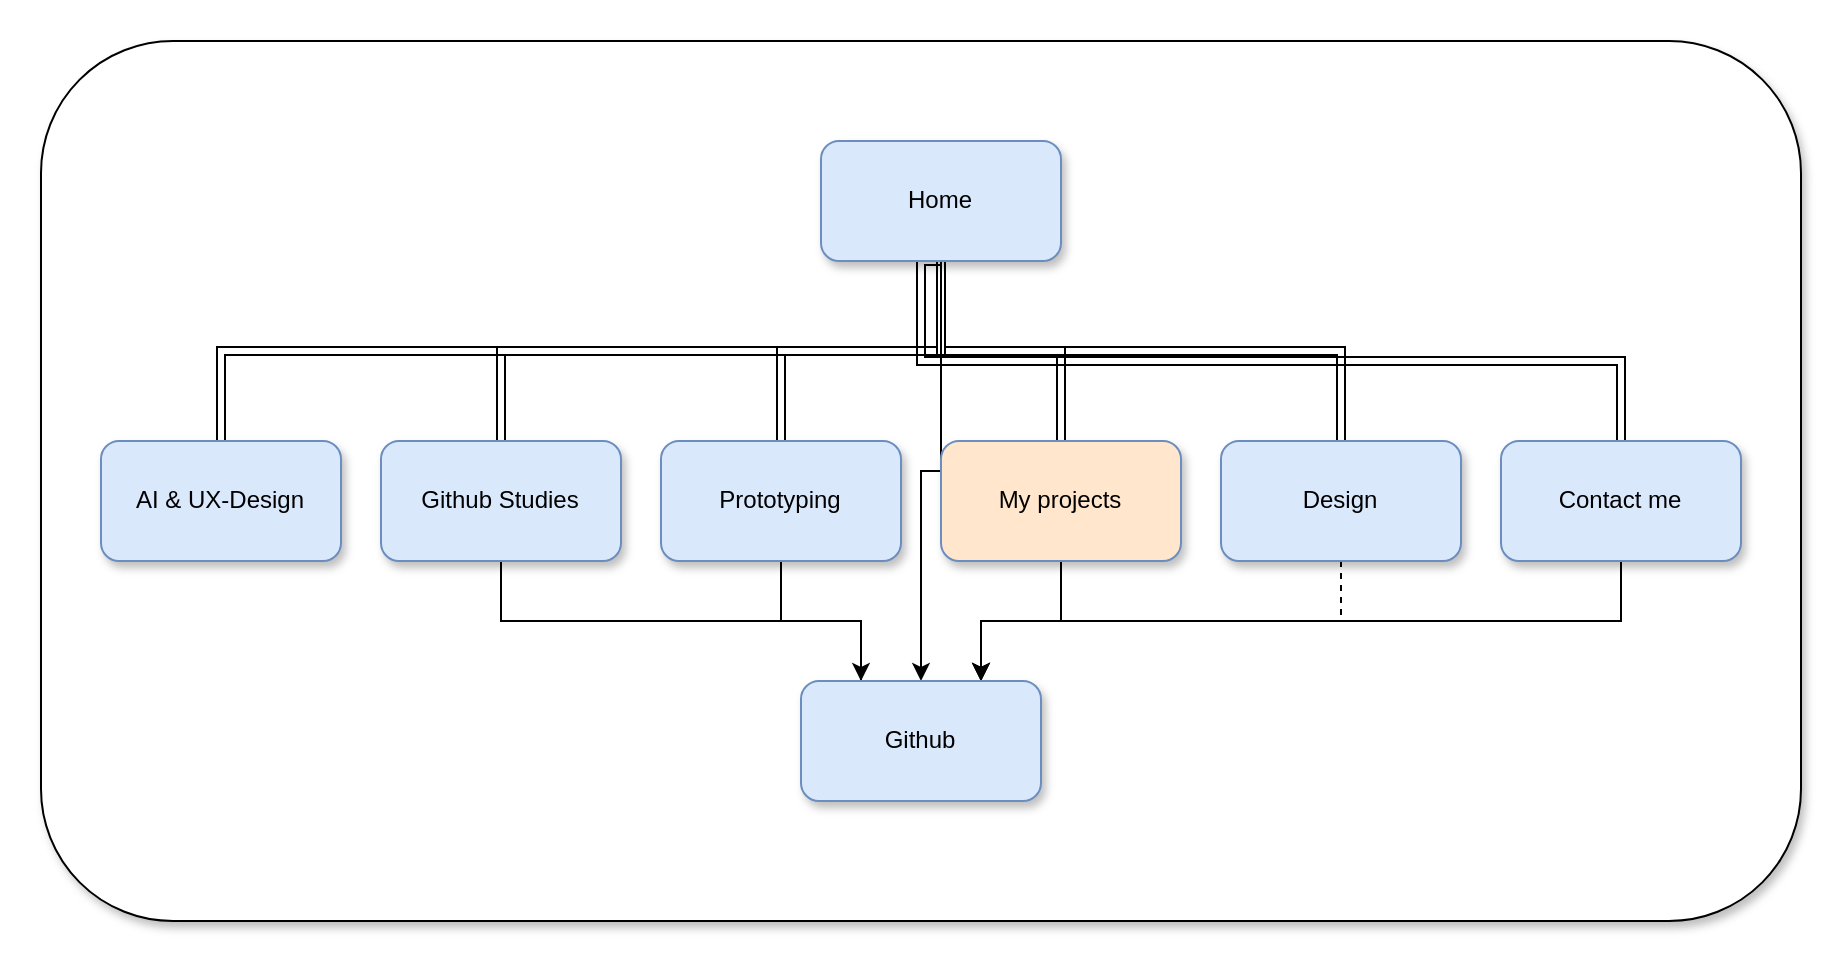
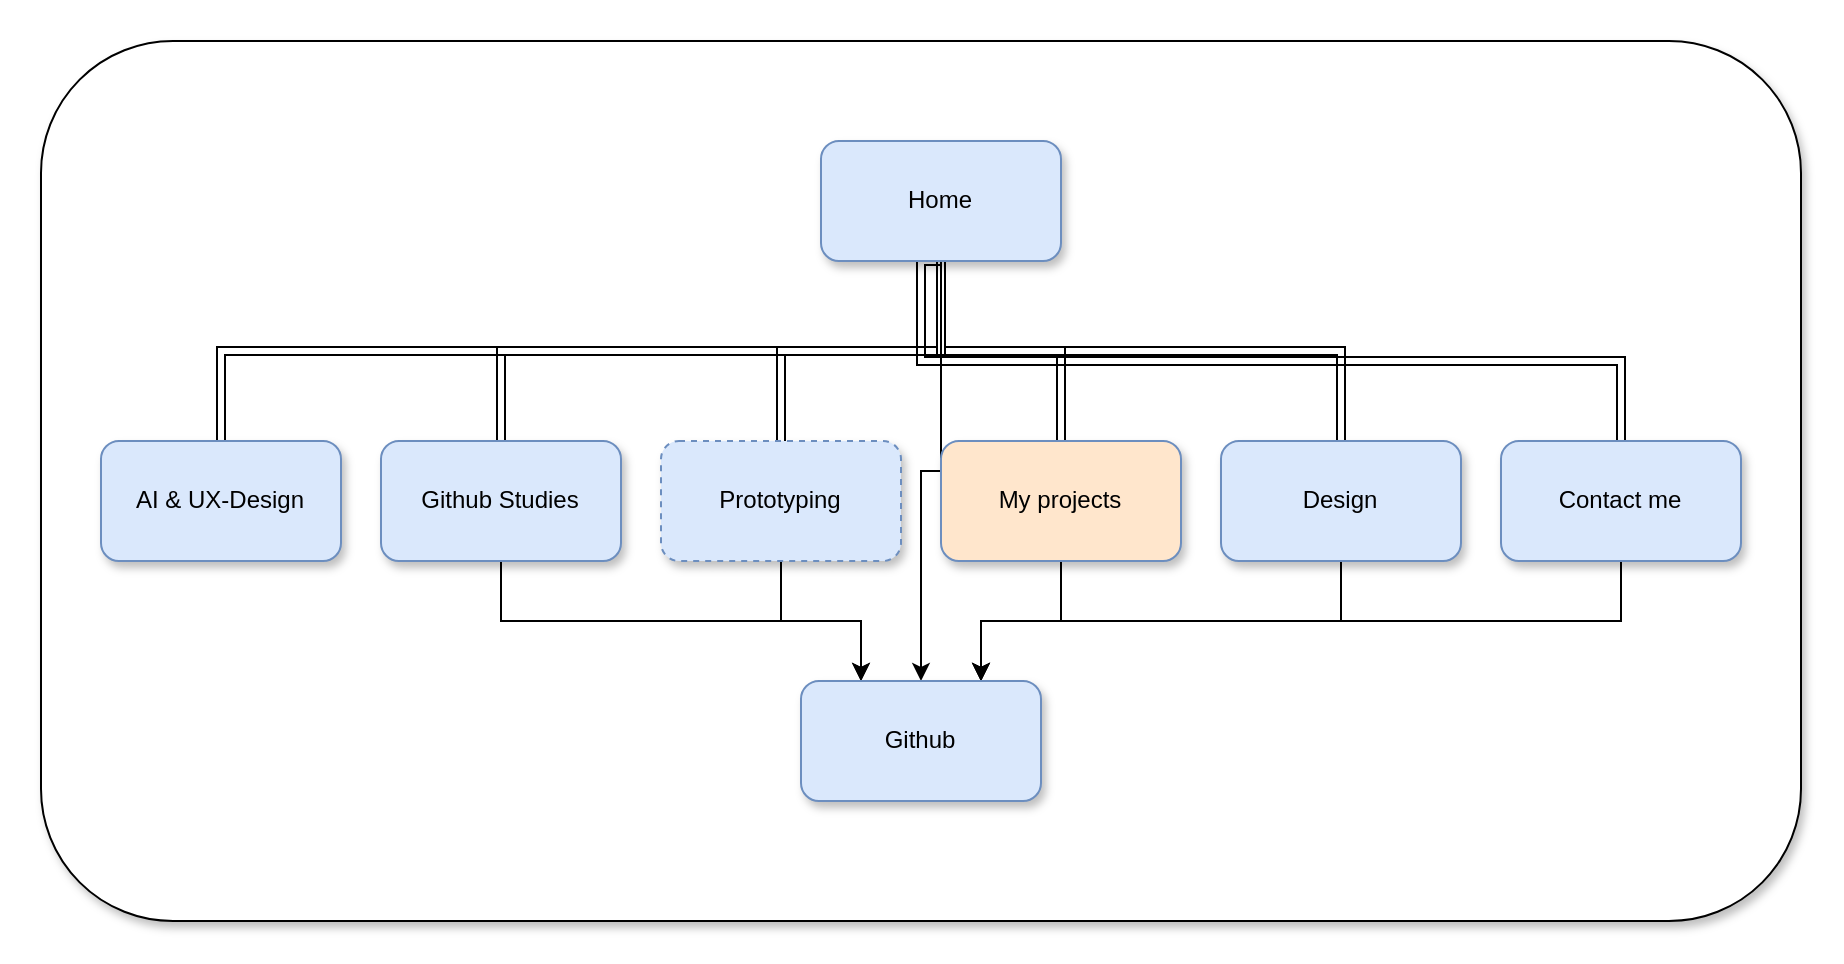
node "Prototyping": style solid -> dashed
edge "Design" -> "Github": style dashed -> solid
edge "Prototyping" -- "Github": arrowhead none -> classic
